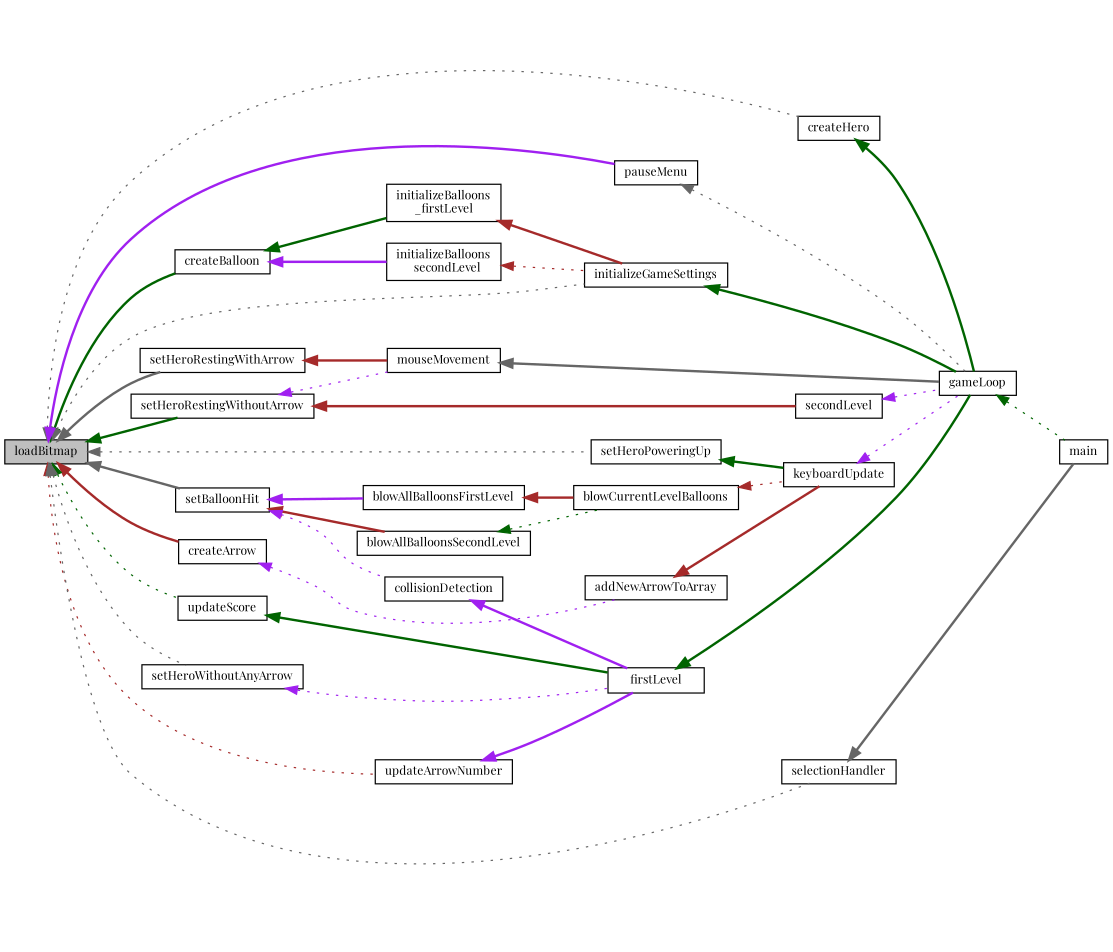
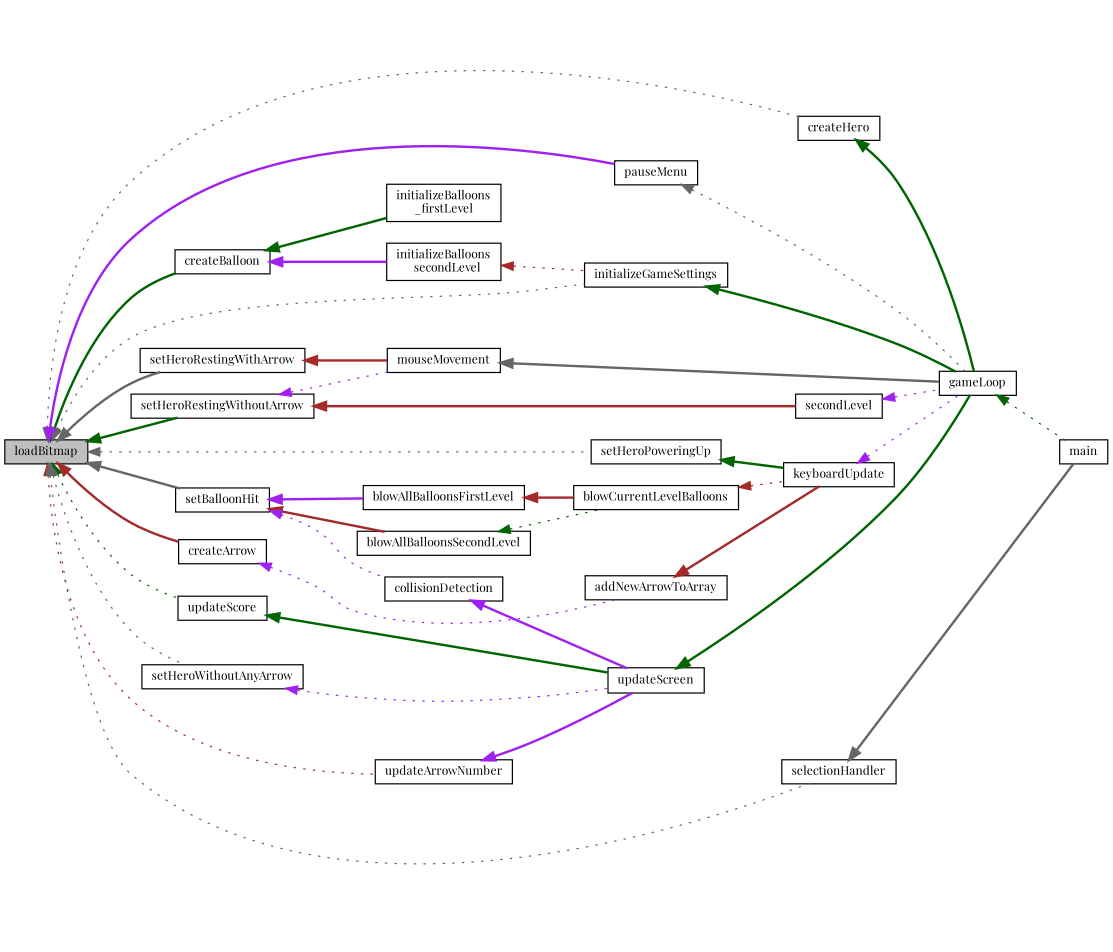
edge "initializeGameSettings" -> "initializeBalloons _firstLevel": removed
node "firstLevel": label "firstLevel" -> "updateScreen"
